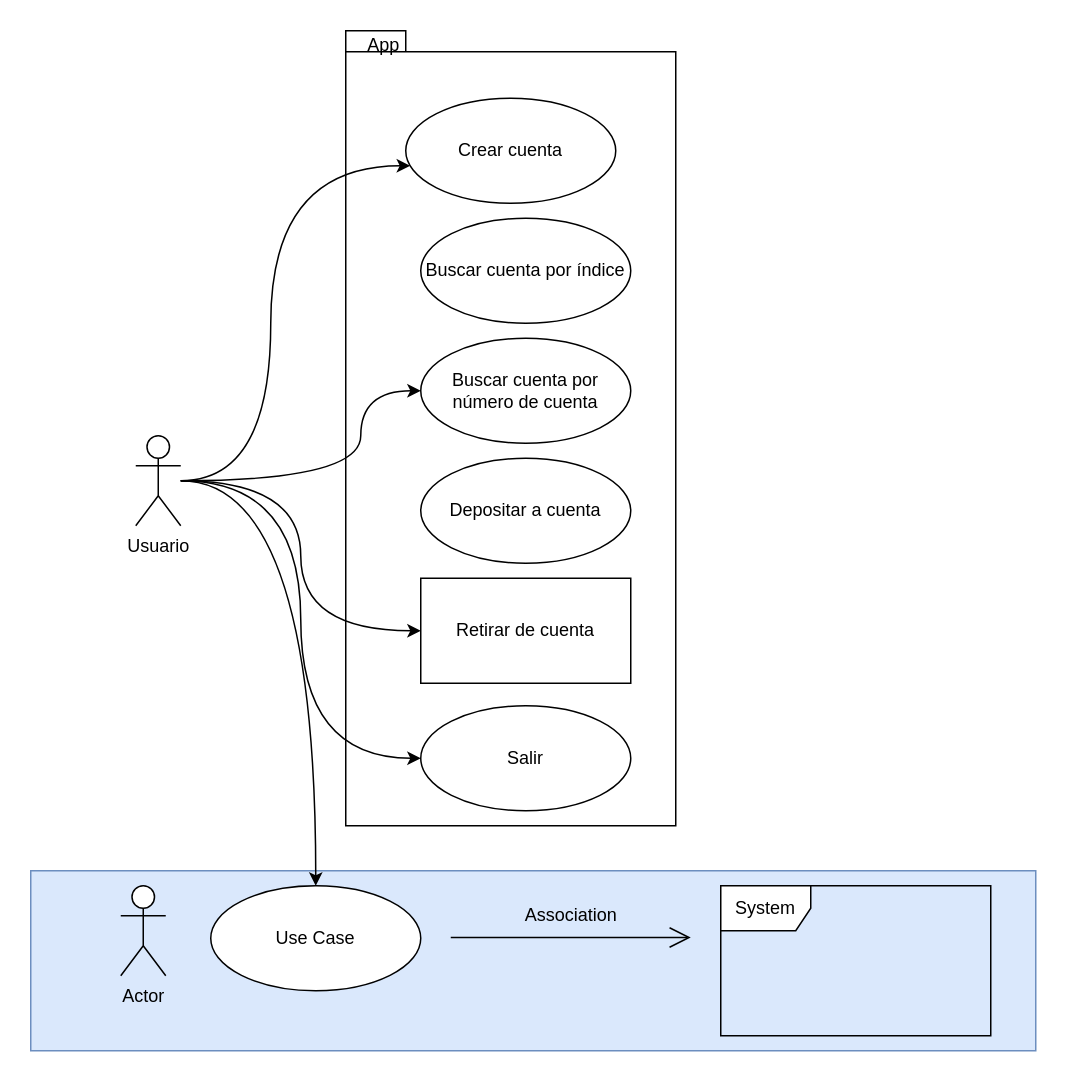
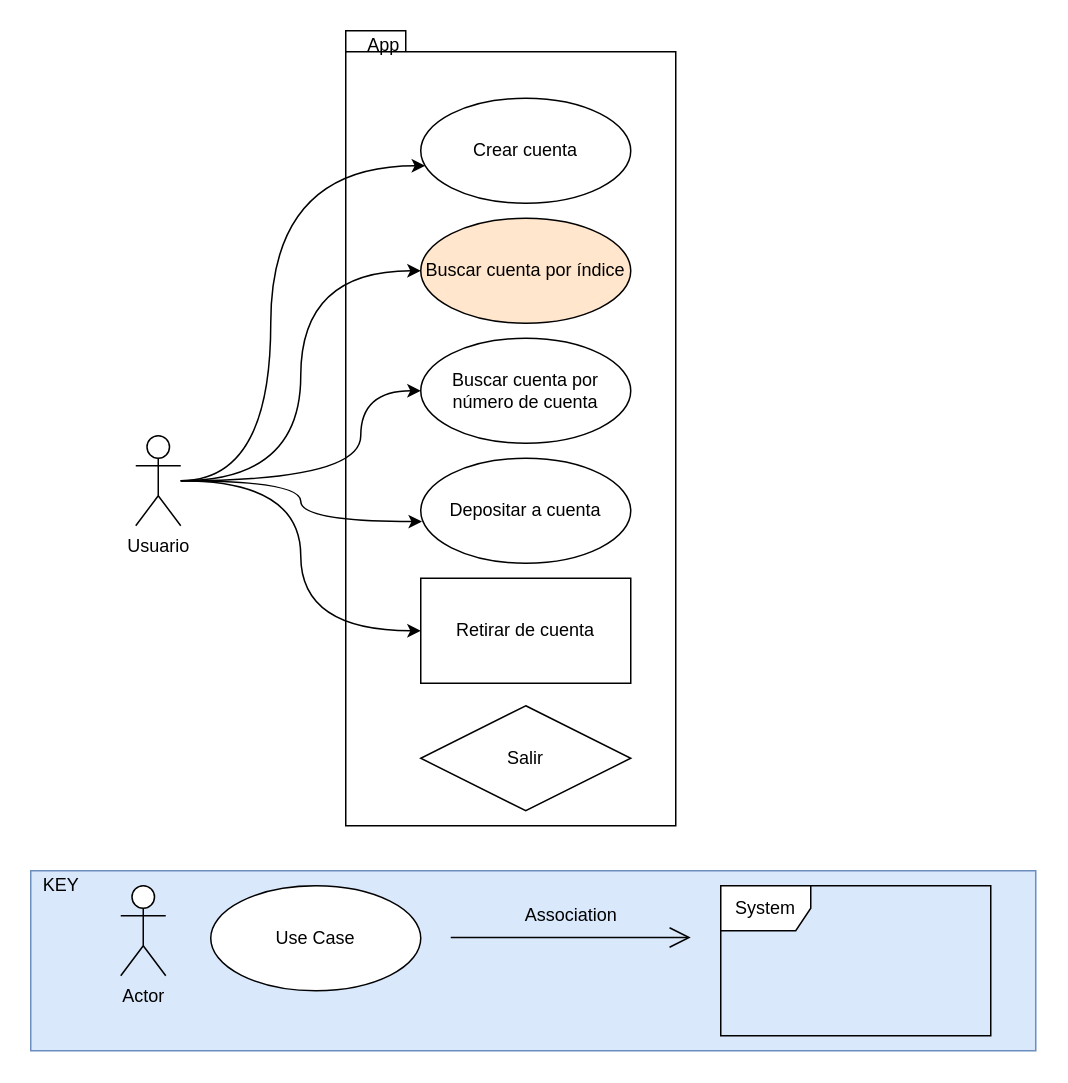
node "Crear cuenta": moved (511, 151) -> (526, 151)
node "Buscar cuenta por índice": fillcolor #ffffff -> #ffe6cc
edge "Usuario" -> "Buscar cuenta por índice": added
edge "Usuario" -> "Salir": removed
edge "Usuario" -> "Use Case": now "Usuario" -> "Depositar a cuenta"
node "Salir": shape ellipse -> diamond
node "KEY": added
